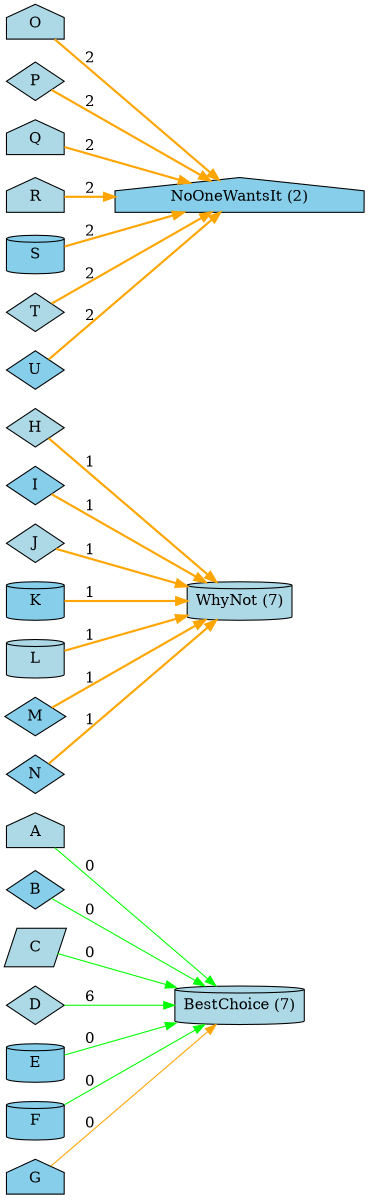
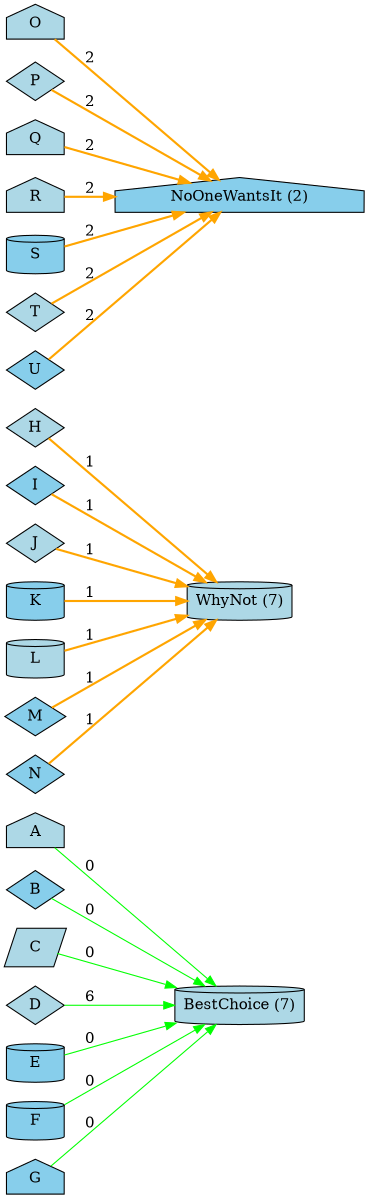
edge "G" -> "BestChoice (7)": color orange -> green
